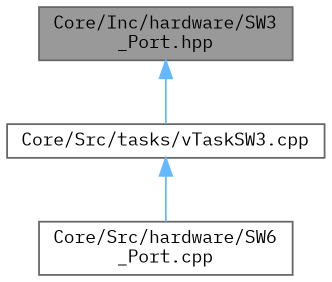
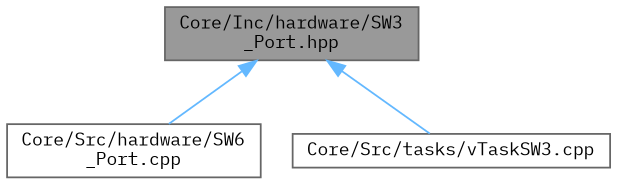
edge "Core/Src/hardware/SW6 _Port.cpp" -> "Core/Src/tasks/vTaskSW3.cpp": now "Core/Src/hardware/SW6 _Port.cpp" -> "Core/Inc/hardware/SW3 _Port.hpp"
